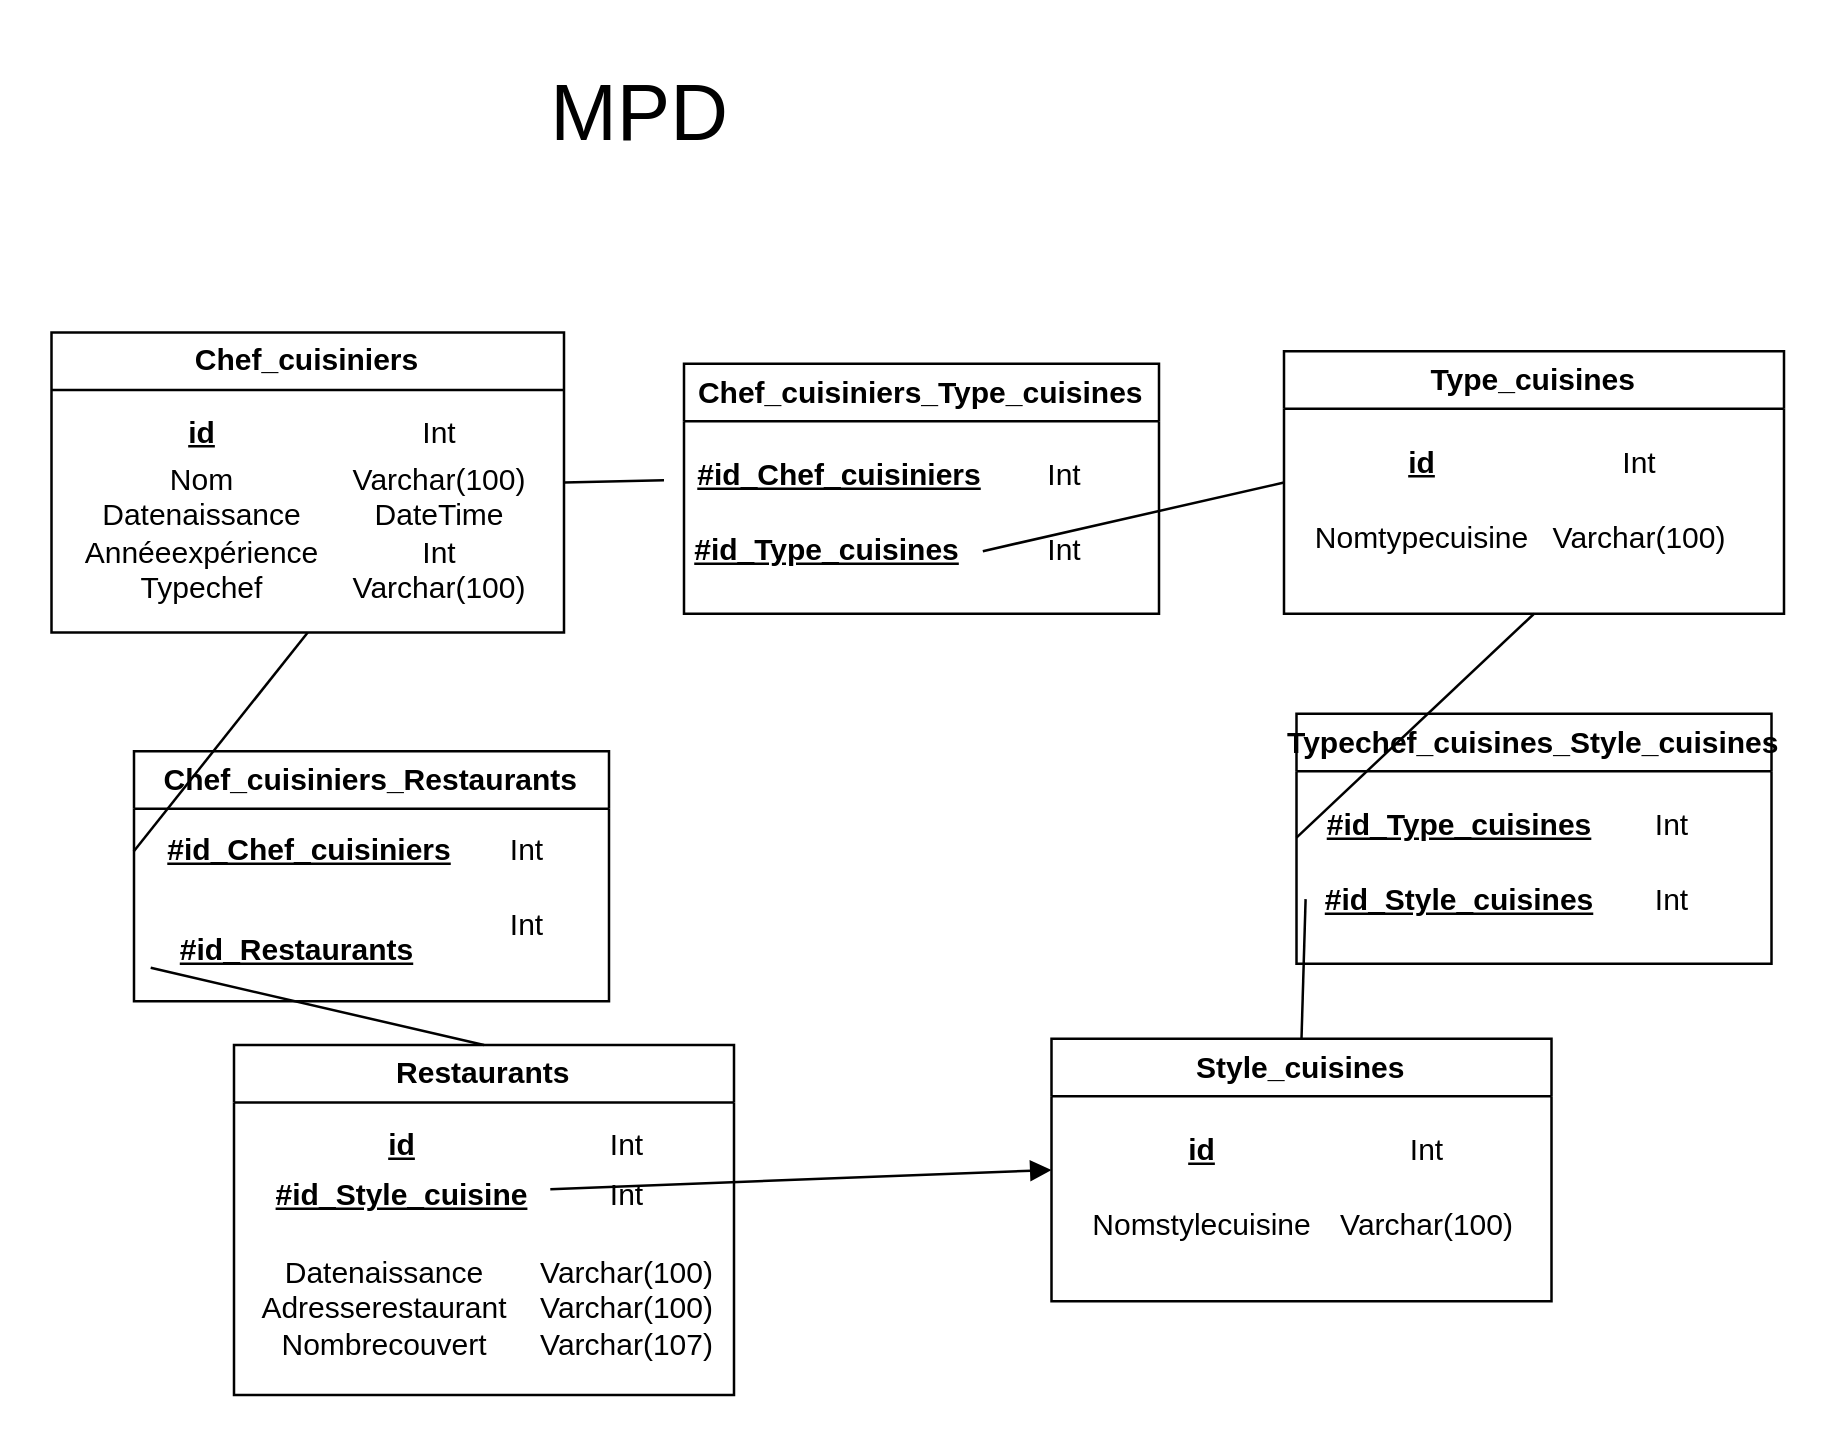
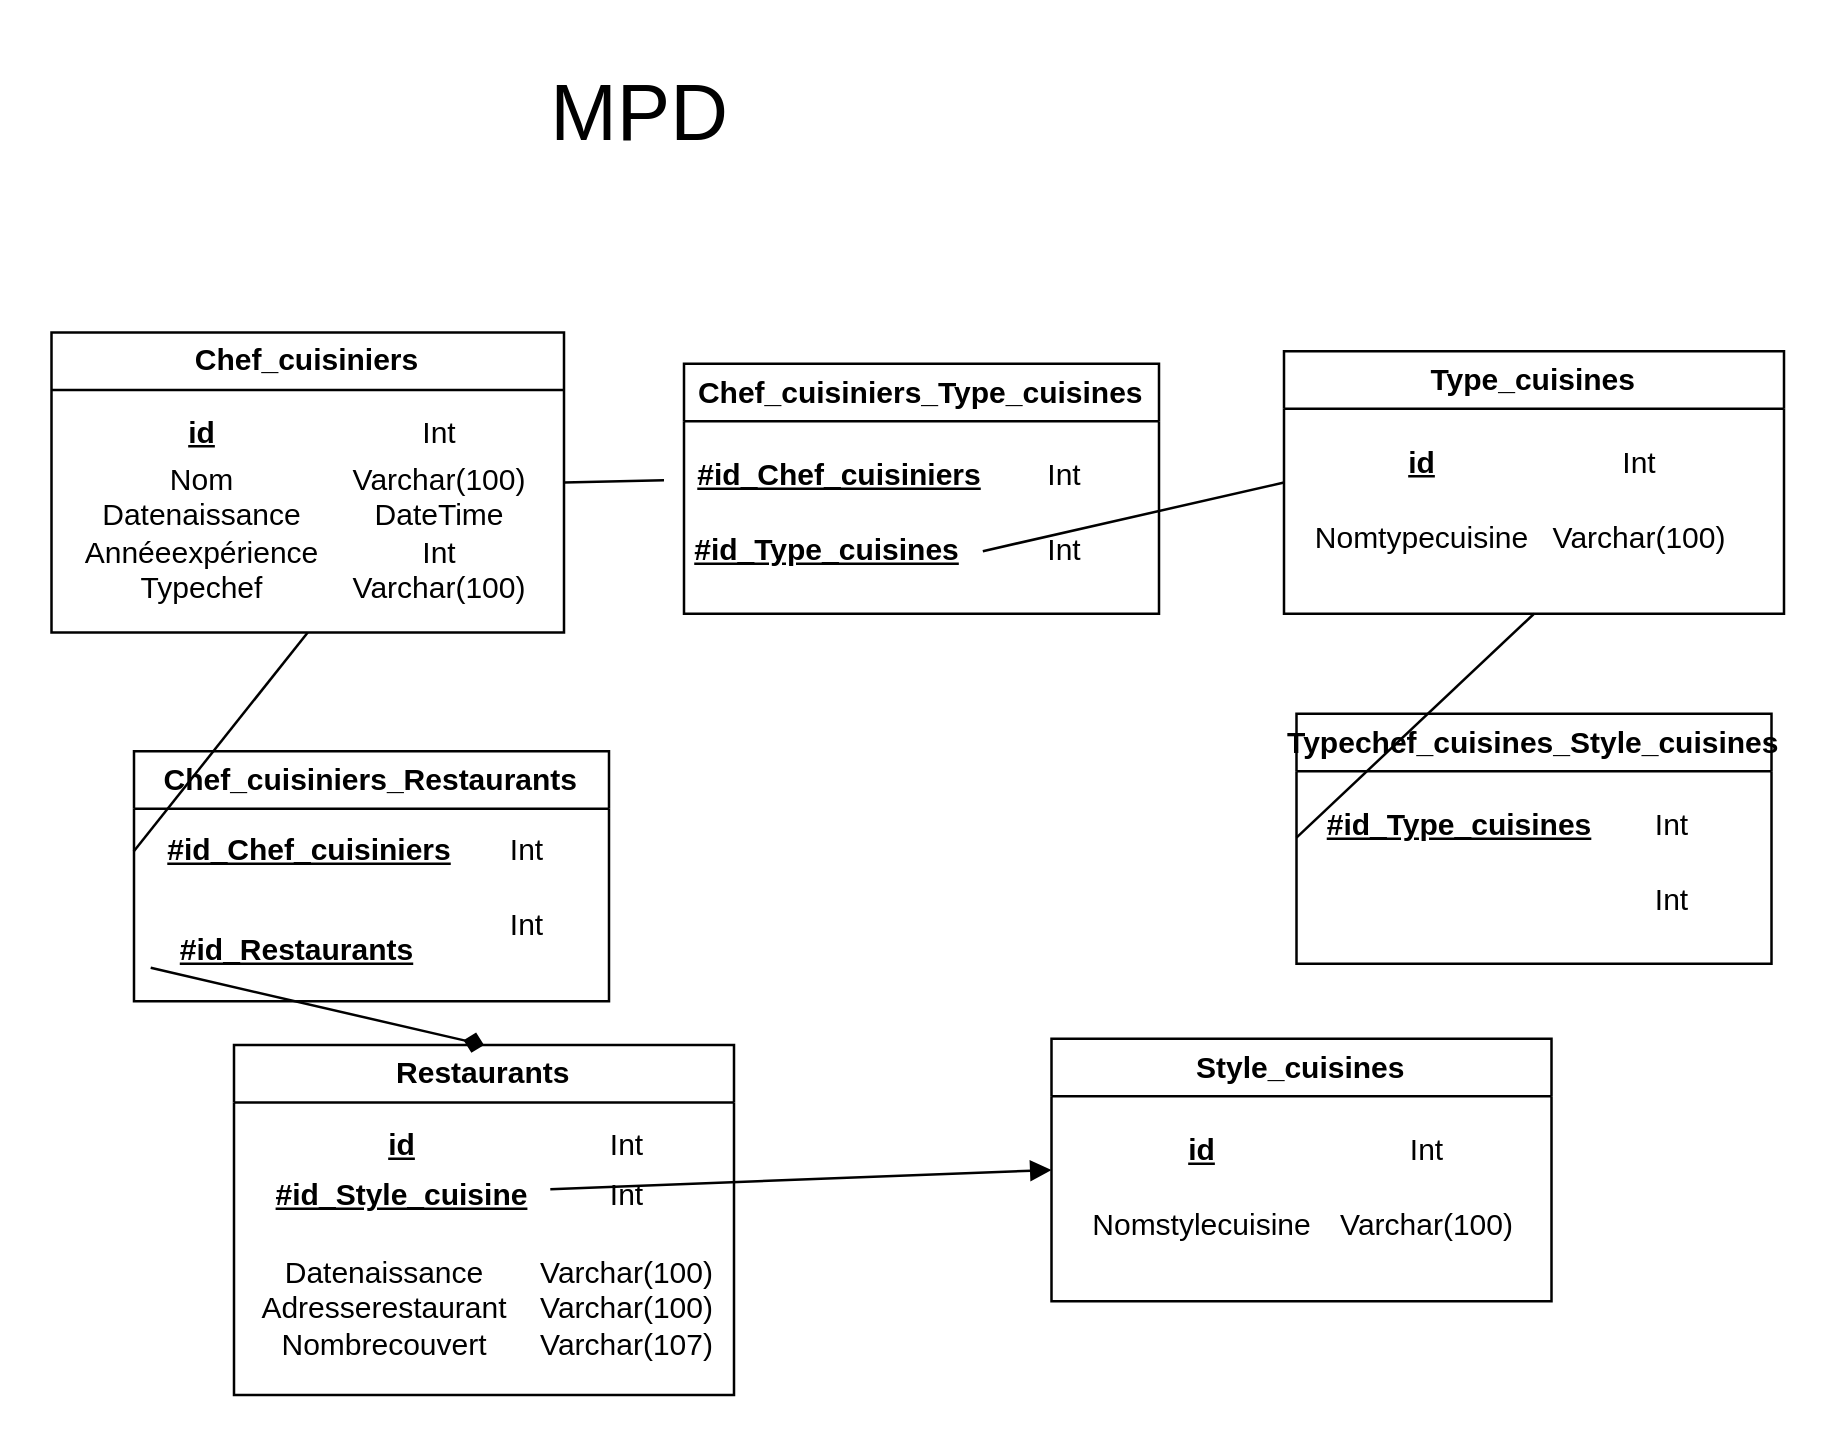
node "#id_Style_cuisines": removed
edge "#id_Style_cuisines" -- "Style_cuisines": removed
edge "#id_Restaurants" -- "Restaurants": arrowhead none -> diamond
